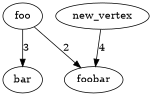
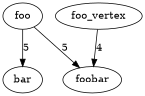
node "new_vertex": label "new_vertex" -> "foo_vertex"
edge "foo" -> "bar": label "3" -> "5"
edge "foo" -> "foobar": label "2" -> "5"
